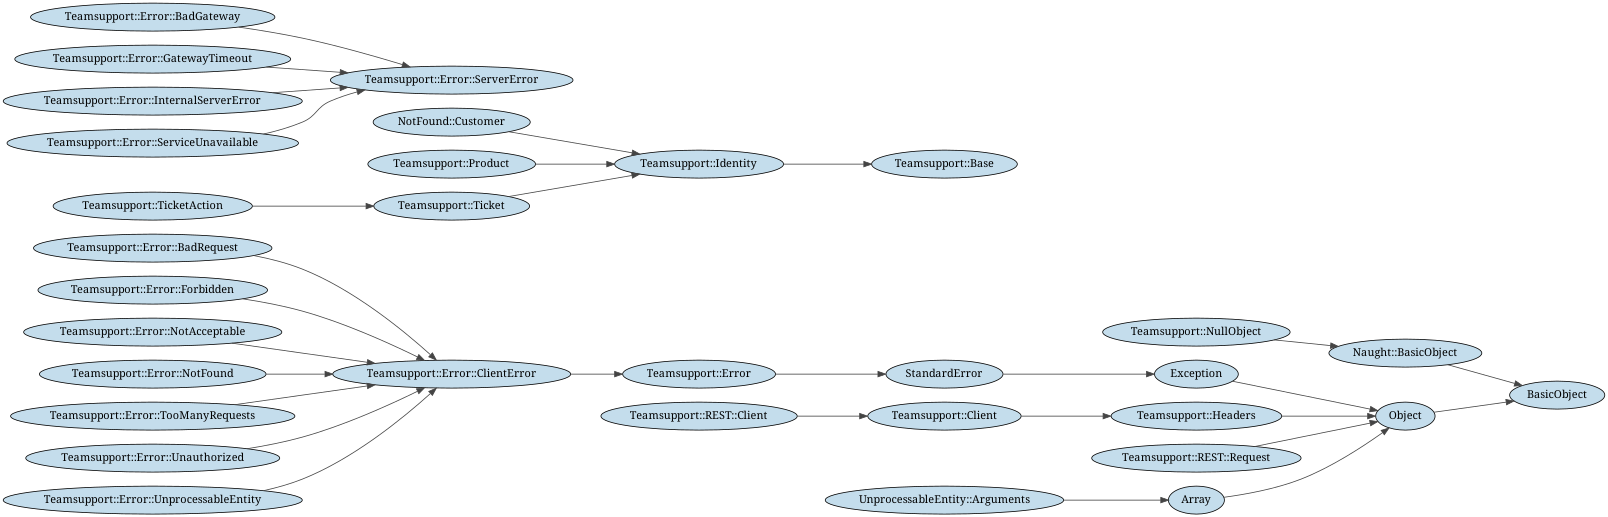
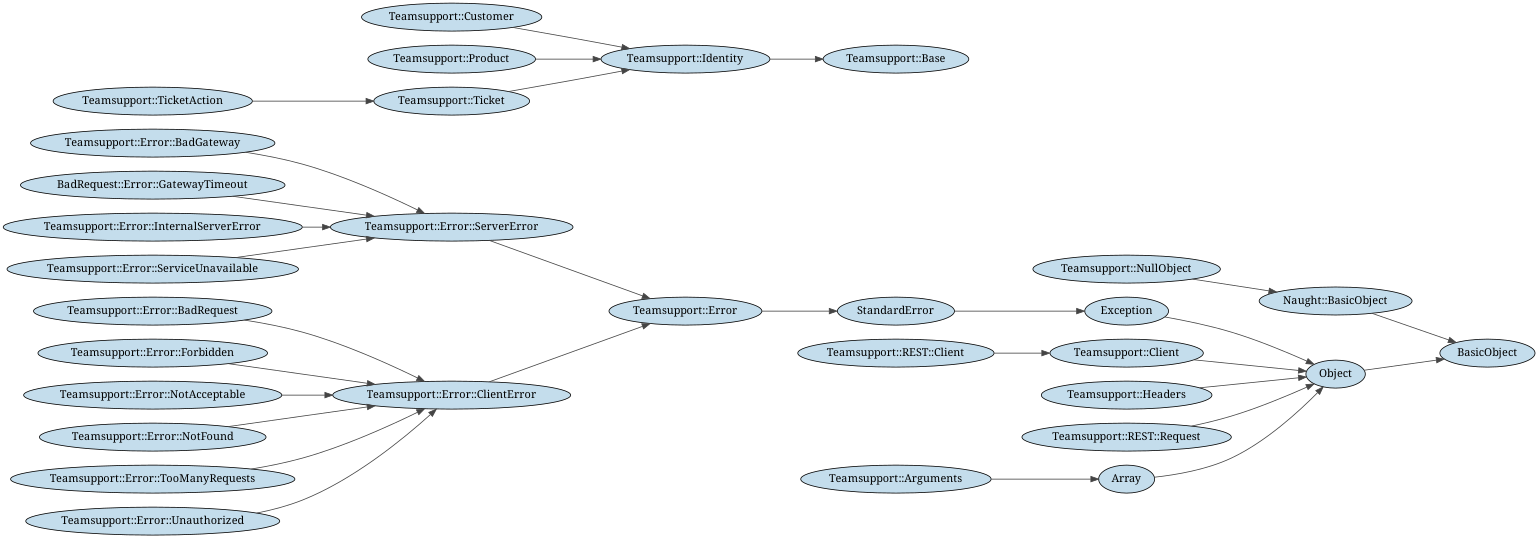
node "Teamsupport::Error::GatewayTimeout": label "Teamsupport::Error::GatewayTimeout" -> "BadRequest::Error::GatewayTimeout"
node "NotFound::Customer": label "NotFound::Customer" -> "Teamsupport::Customer"
edge "Teamsupport::Error::ServerError" -> "Teamsupport::Error": added
edge "Teamsupport::Client" -> "Teamsupport::Headers": now "Teamsupport::Client" -> "Object"
node "Teamsupport::Error::UnprocessableEntity": removed
node "UnprocessableEntity::Arguments": label "UnprocessableEntity::Arguments" -> "Teamsupport::Arguments"
